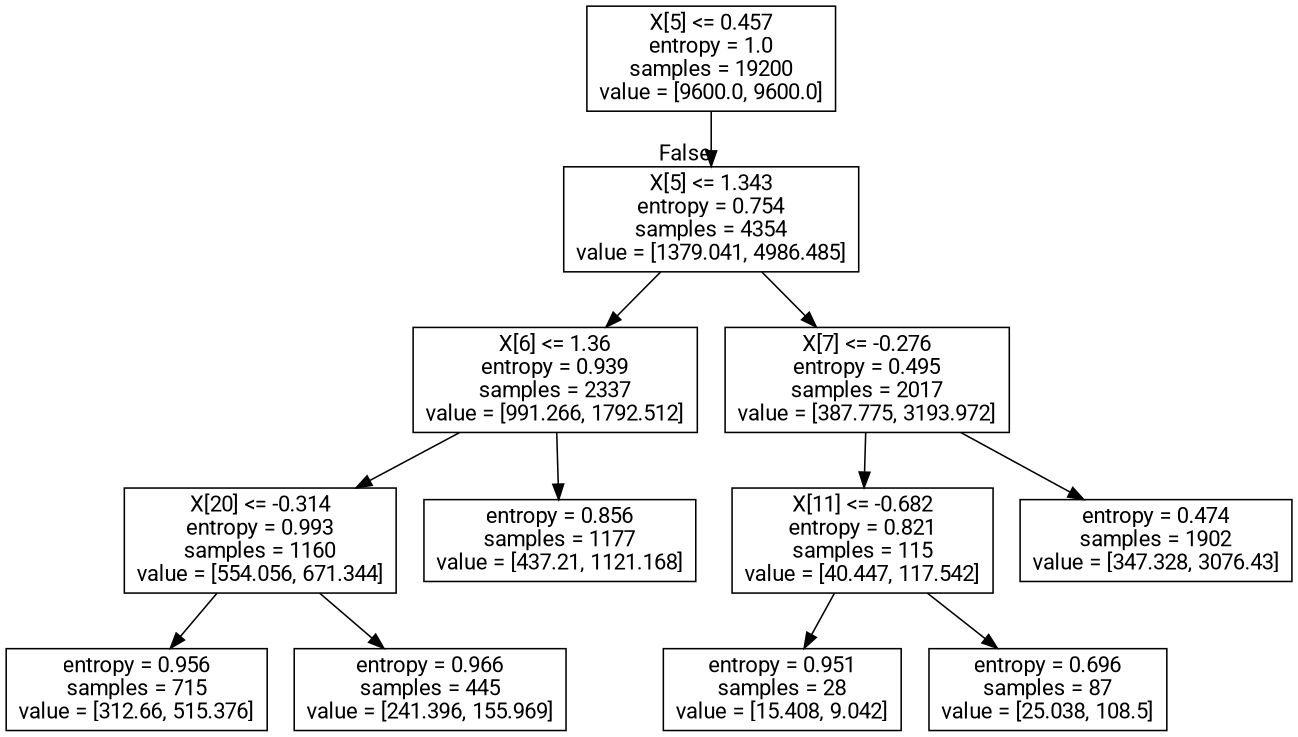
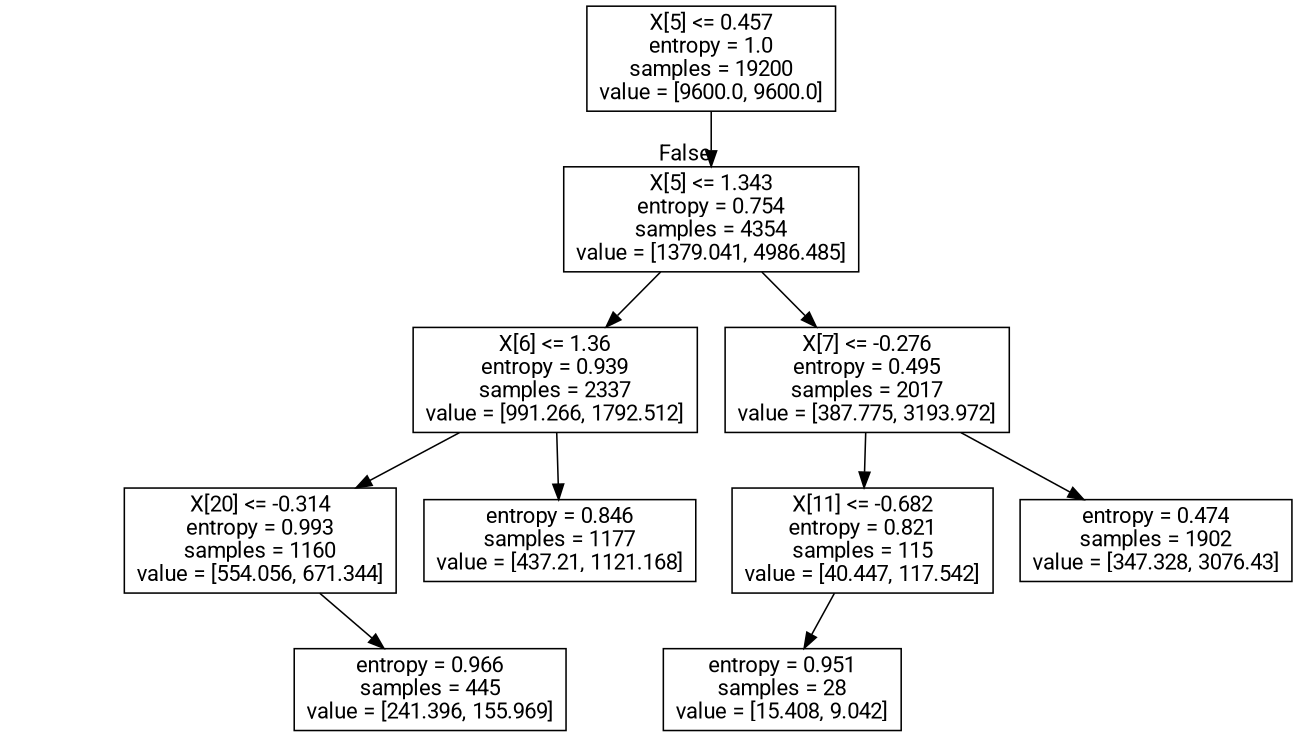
node "entropy = 0.856 samples = 1177 value = [437.21, 1121.168]": label "entropy = 0.856 samples = 1177 value = [437.21, 1121.168]" -> "entropy = 0.846 samples = 1177 value = [437.21, 1121.168]"
node "entropy = 0.956 samples = 715 value = [312.66, 515.376]": removed
node "entropy = 0.696 samples = 87 value = [25.038, 108.5]": removed
